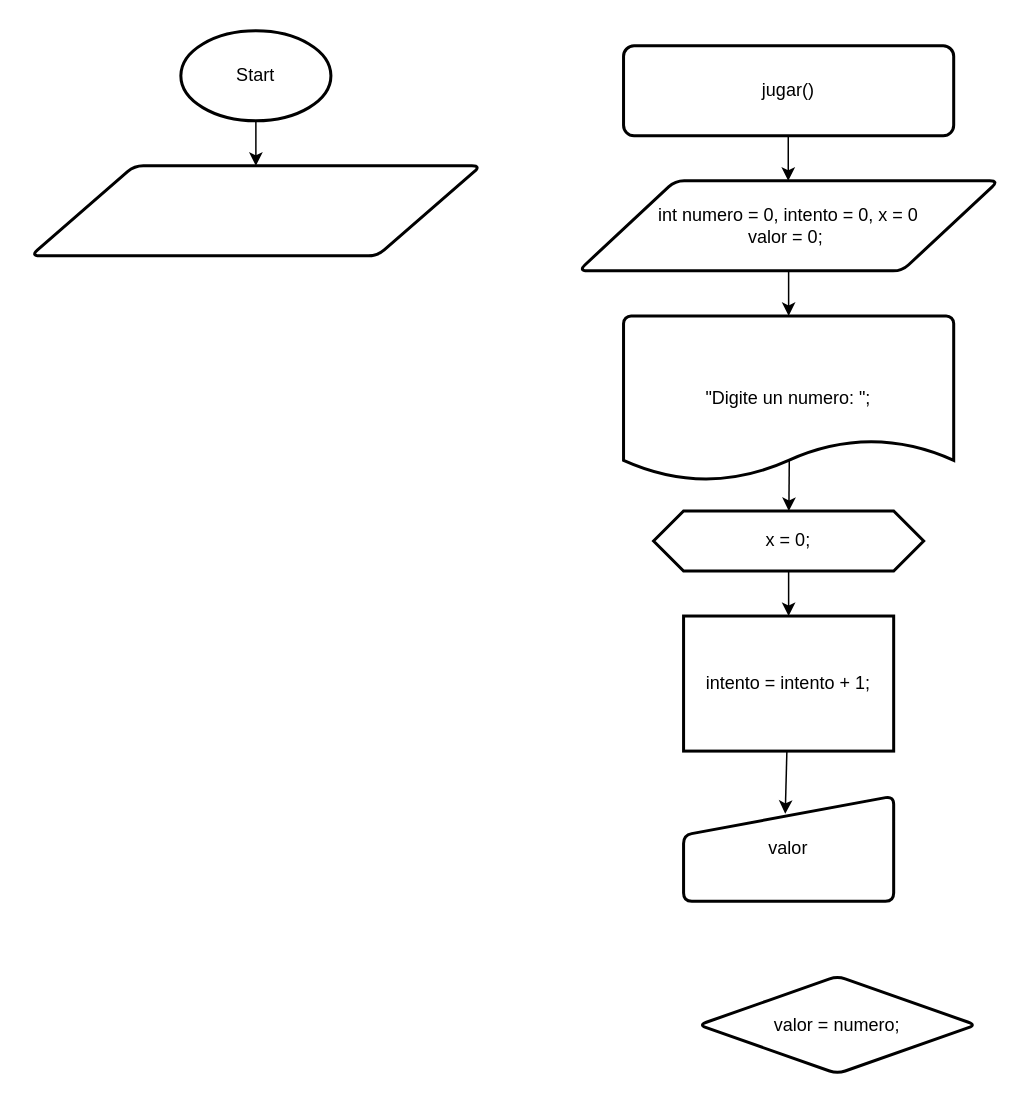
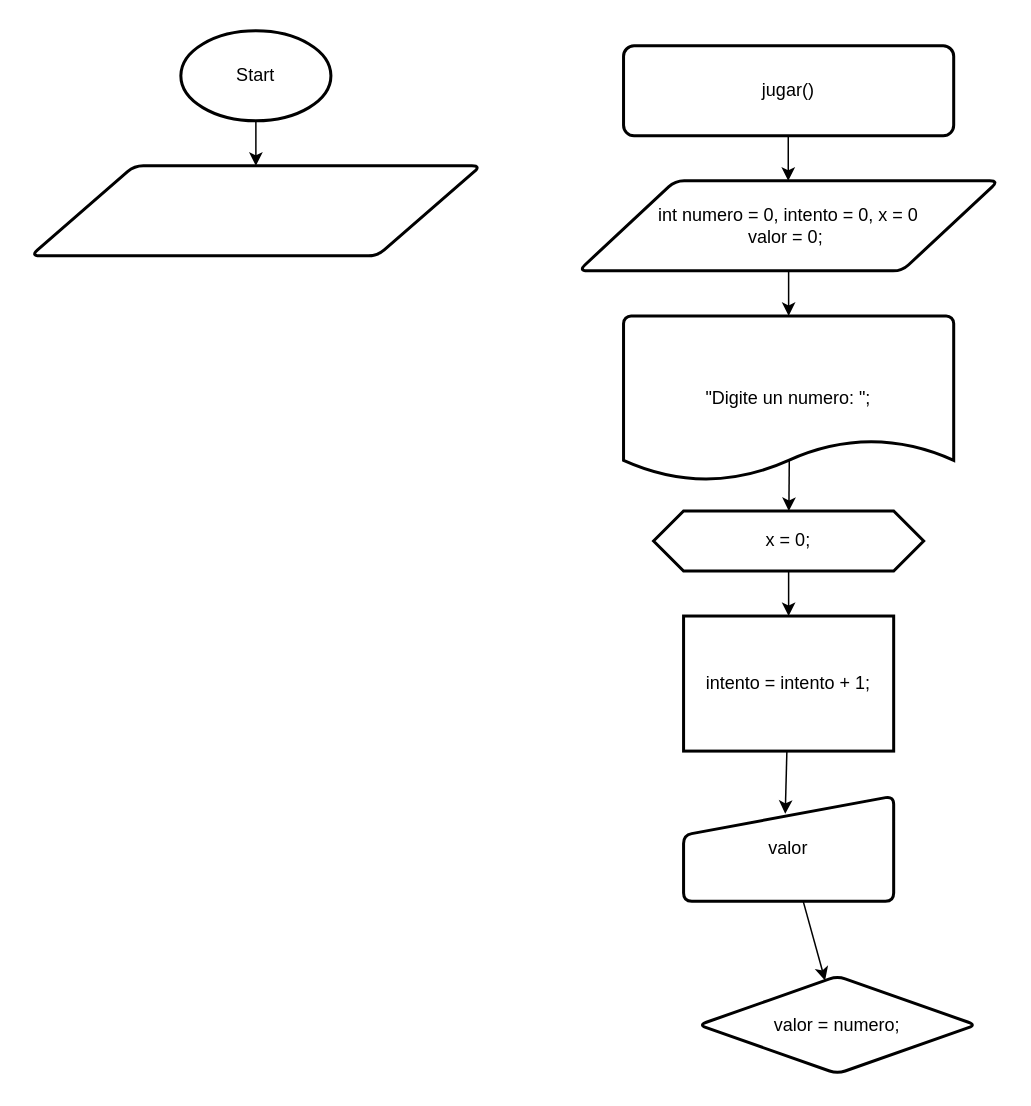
edge "valor" -> "valor = numero;": added
